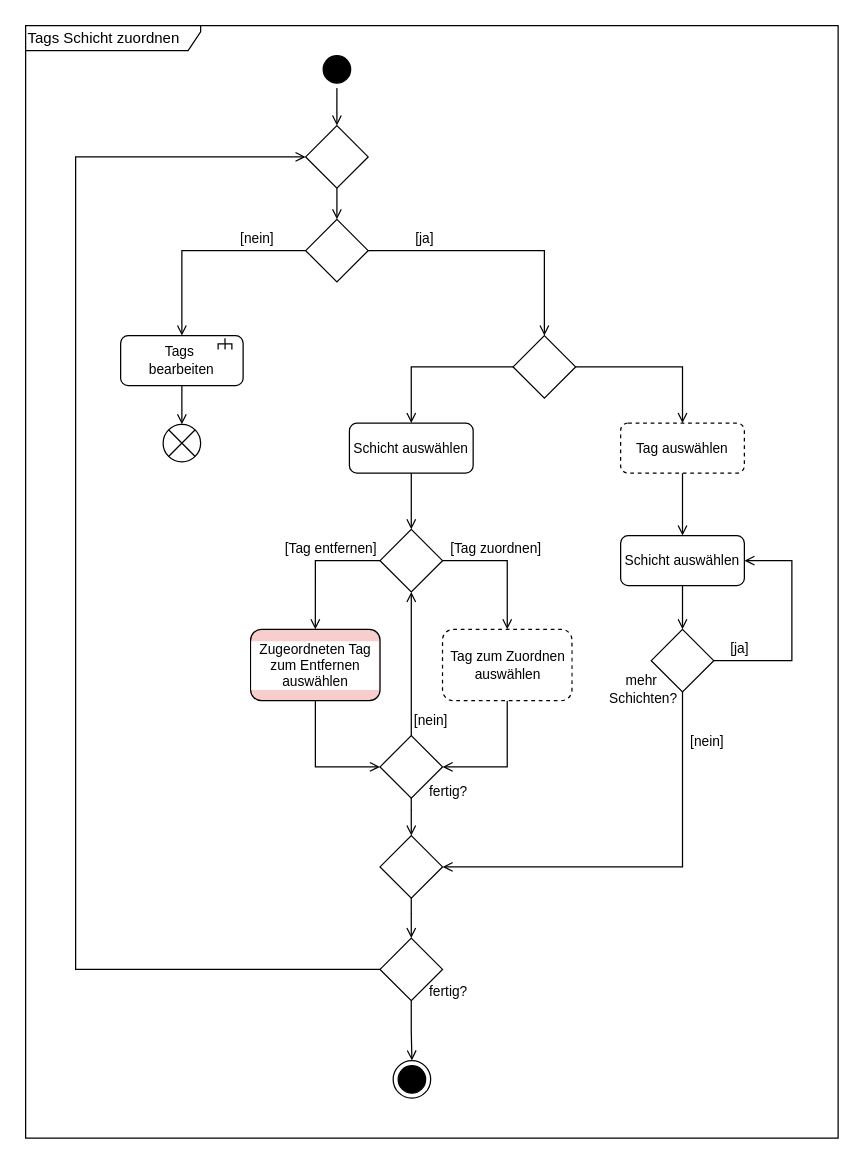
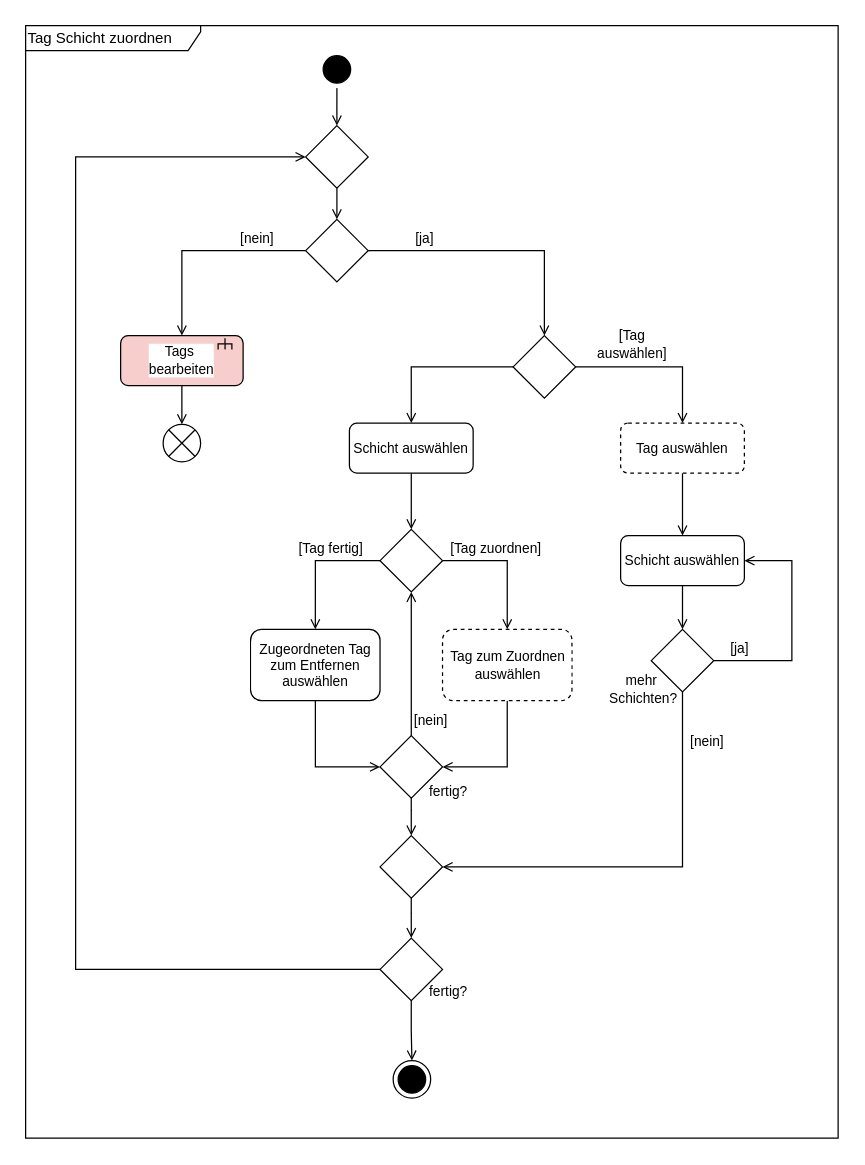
node "Tags Schicht zuordnen": label "Tags Schicht zuordnen" -> "Tag Schicht zuordnen"
node "[Tag auswählen]": added
node "Tags bearbeiten": fillcolor #ffffff -> #f8cecc
node "[Tag entfernen]": label "[Tag entfernen]" -> "[Tag fertig]"
node "Zugeordneten Tag zum Entfernen auswählen": fillcolor #f8cecc -> #ffffff
